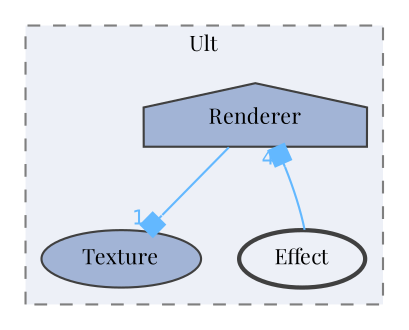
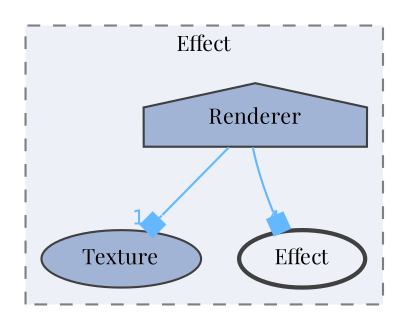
cluster "Ult": label "Ult" -> "Effect"
edge "Effect" -> "Renderer": reversed
